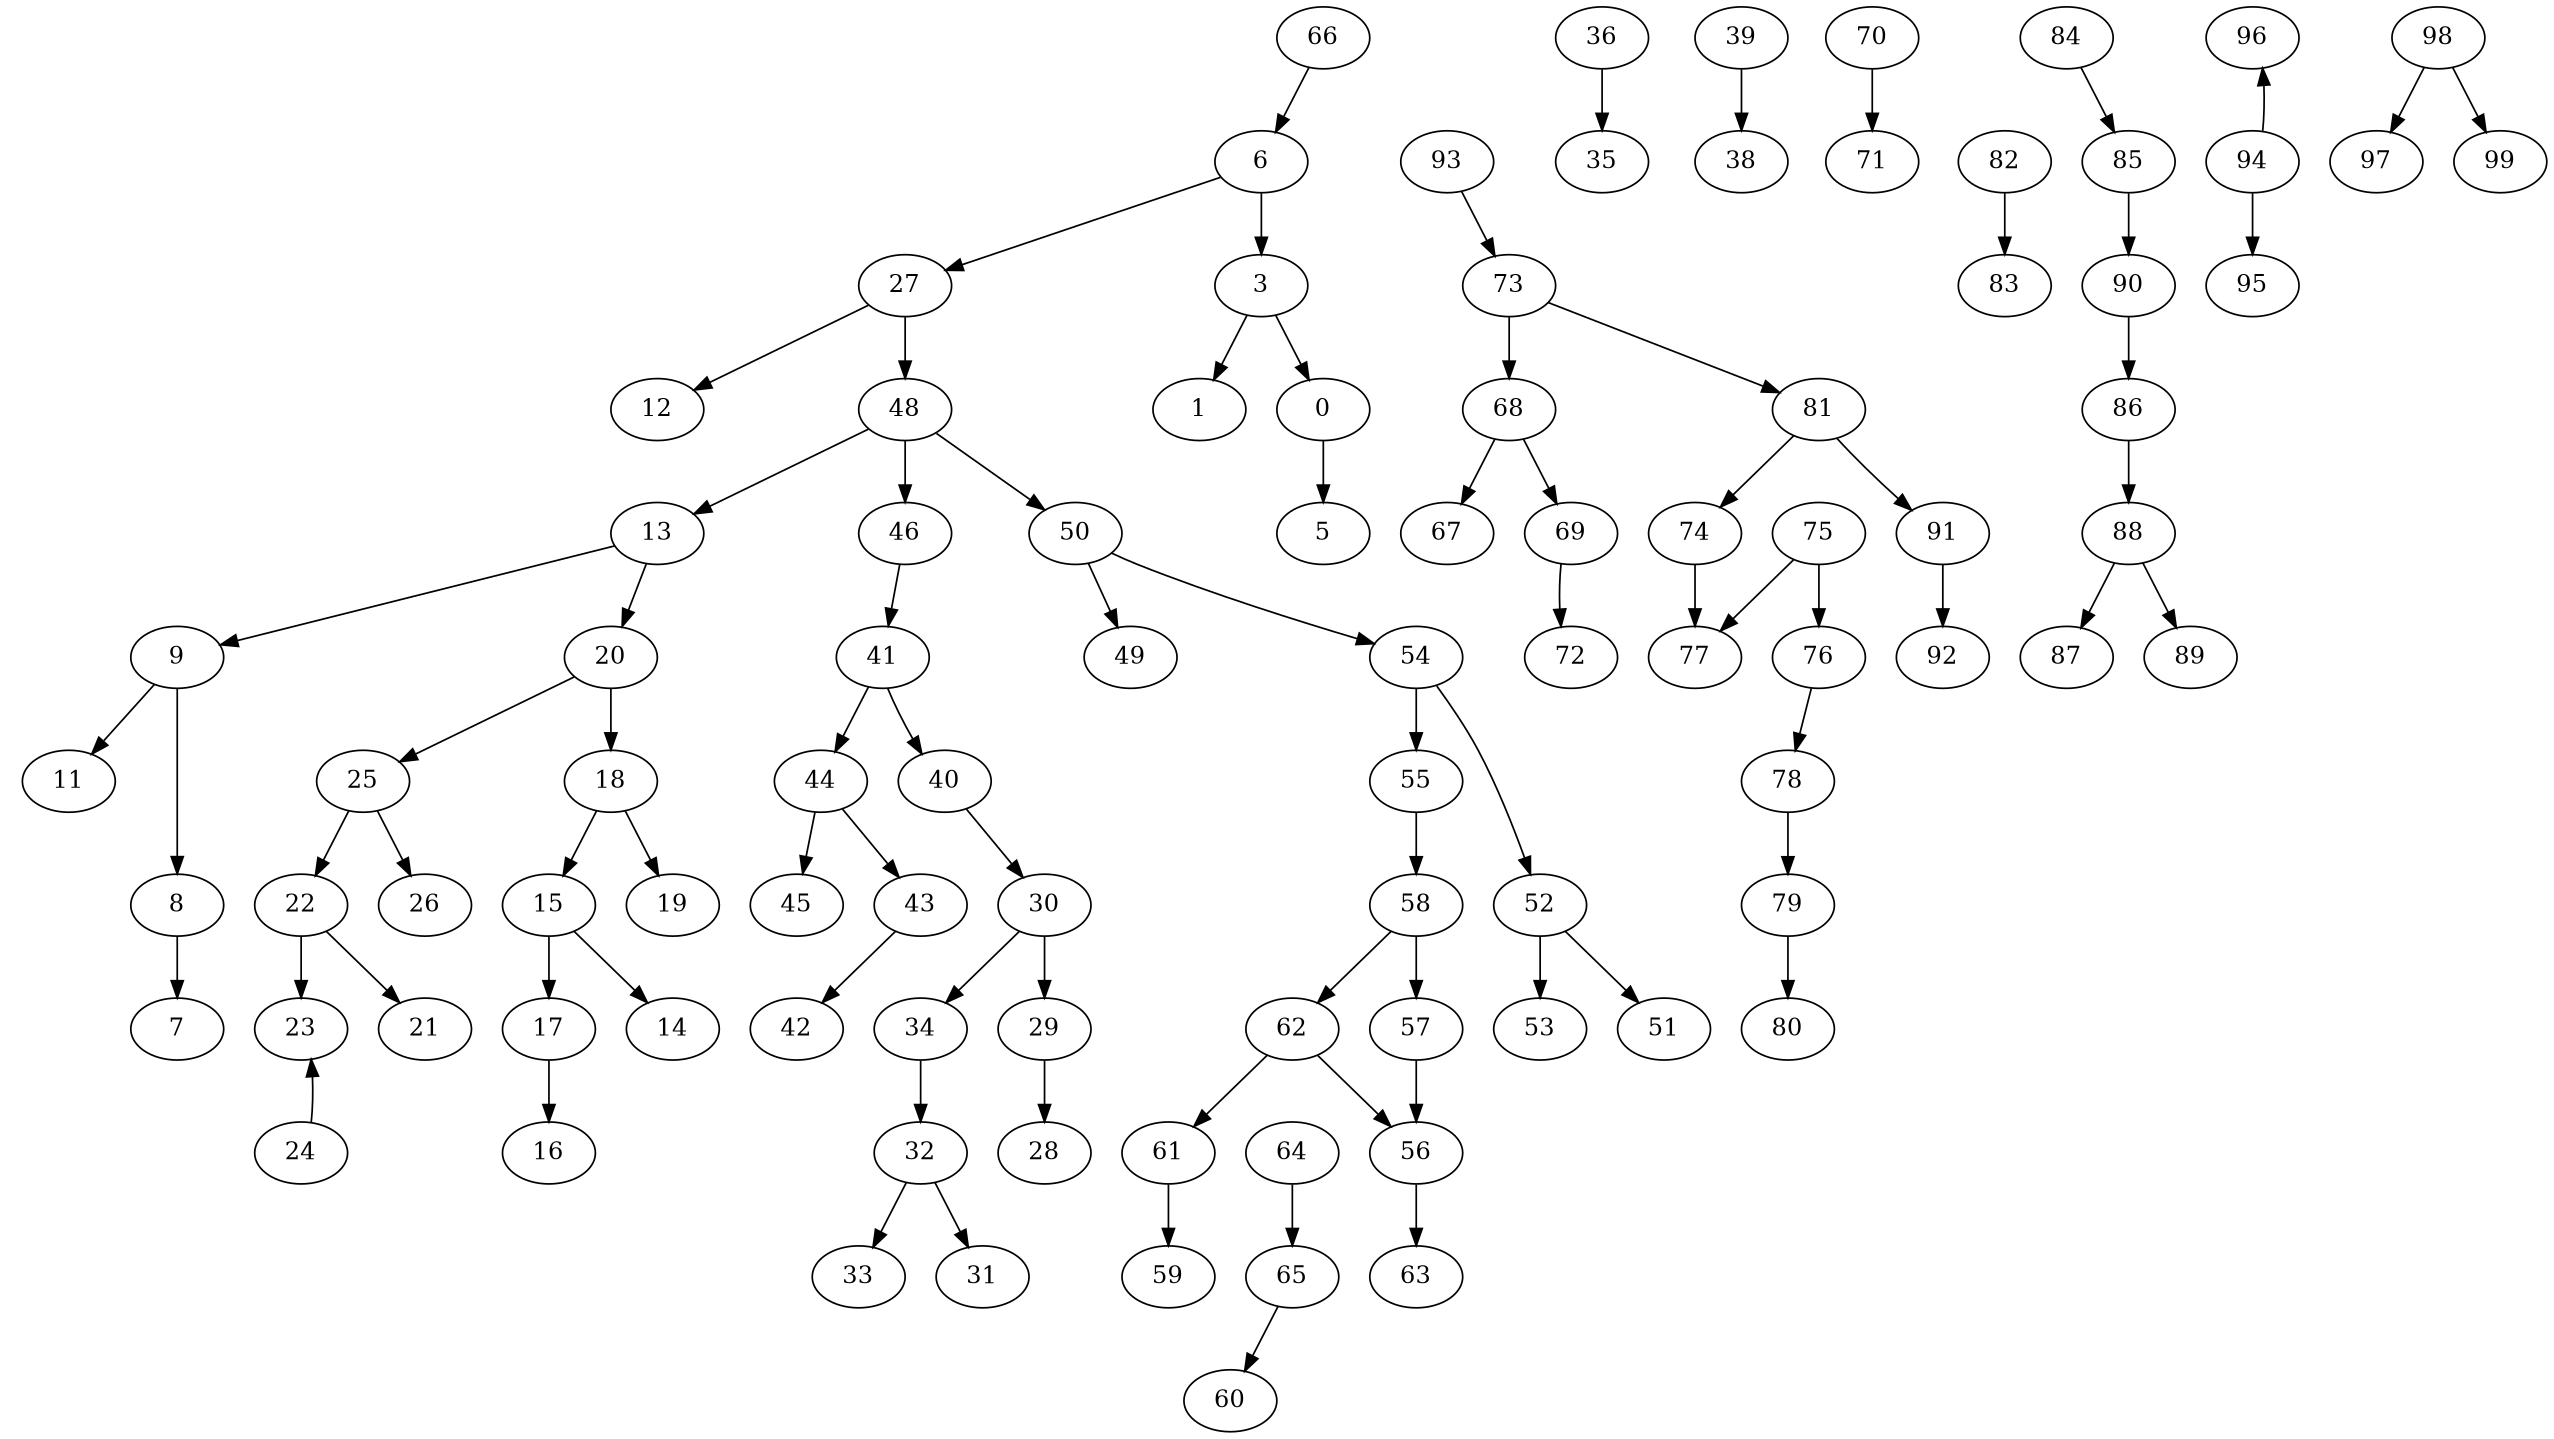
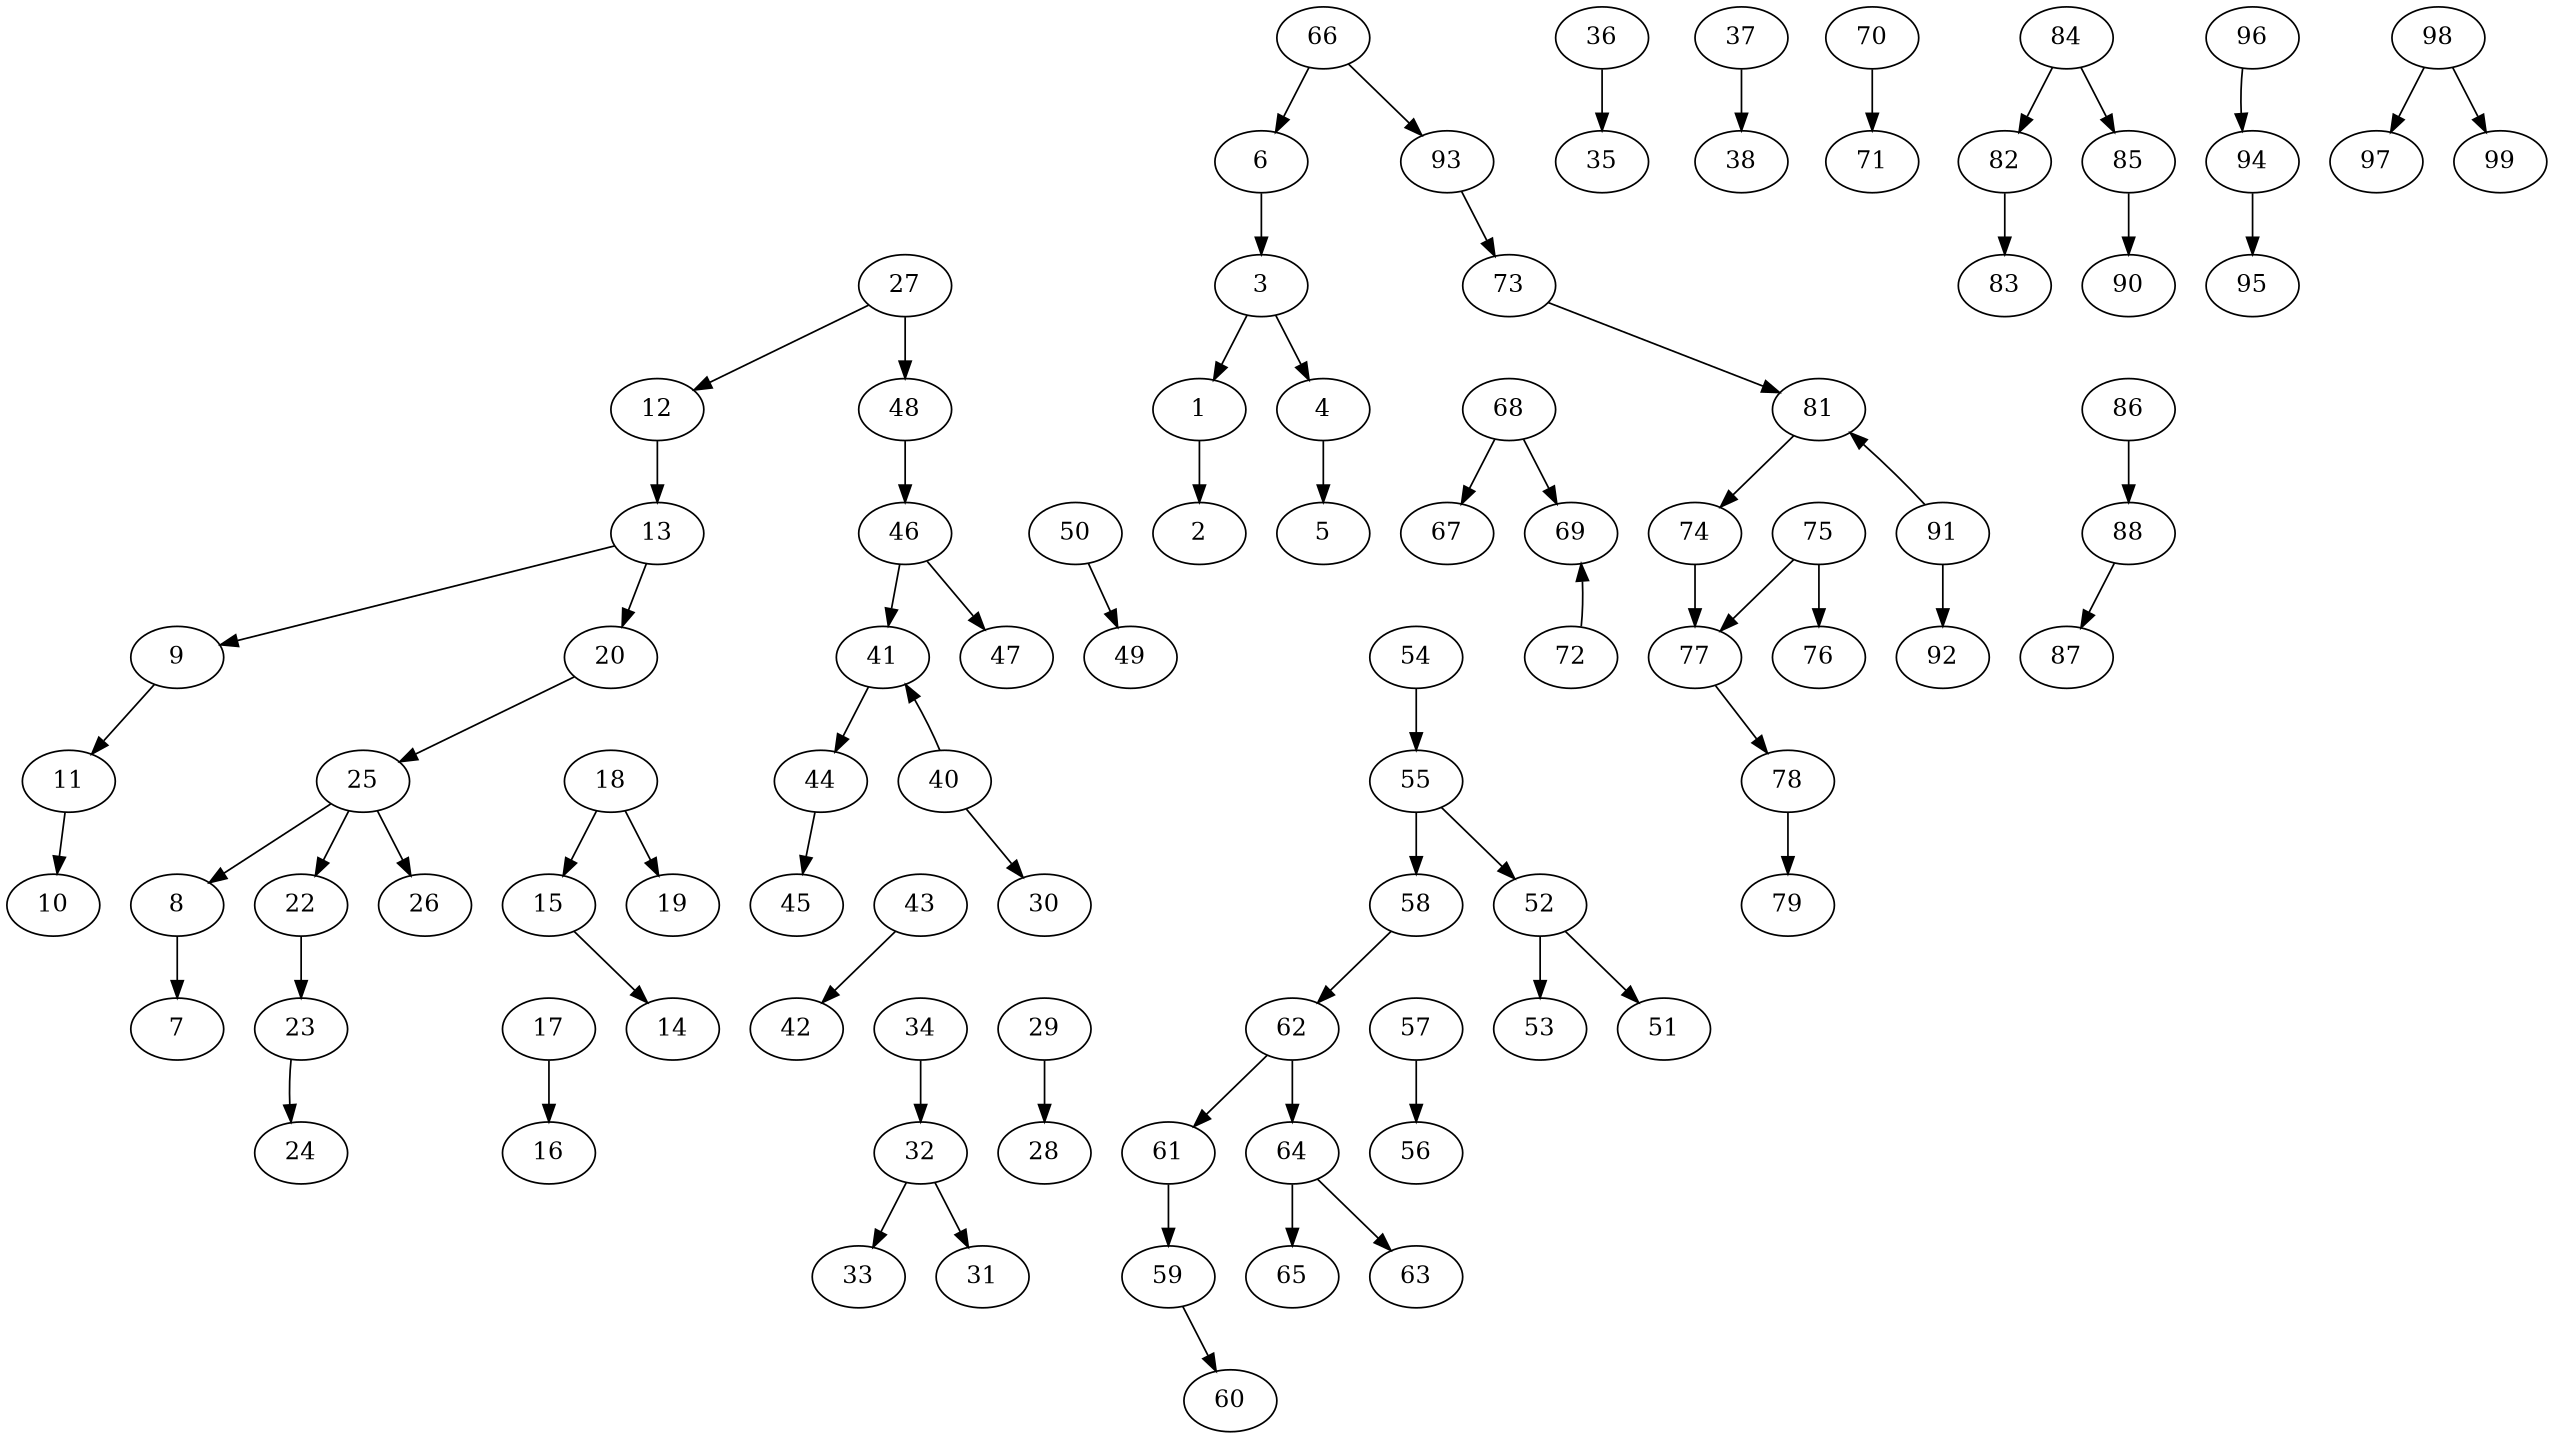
node "39": label "39" -> "37"
edge "84" -> "82": added
edge "66" -> "93": added
edge "94" -> "96": reversed
edge "6" -> "27": removed
edge "73" -> "68": removed
edge "90" -> "86": removed
node "0": label "0" -> "4"
edge "48" -> "50": removed
edge "48" -> "13": now "12" -> "13"
edge "81" -> "91": reversed
node "2": added
edge "69" -> "72": reversed
edge "50" -> "54": removed
node "47": added
node "89": removed
edge "20" -> "18": removed
edge "76" -> "78": now "77" -> "78"
edge "41" -> "40": reversed
edge "54" -> "52": now "55" -> "52"
edge "9" -> "8": now "25" -> "8"
edge "44" -> "43": removed
node "10": added
edge "15" -> "17": removed
edge "30" -> "29": removed
edge "58" -> "57": removed
edge "30" -> "34": removed
node "21": removed
node "80": removed
edge "62" -> "56": now "62" -> "64"
edge "24" -> "23": reversed
edge "56" -> "63": now "64" -> "63"
edge "65" -> "60": now "59" -> "60"
